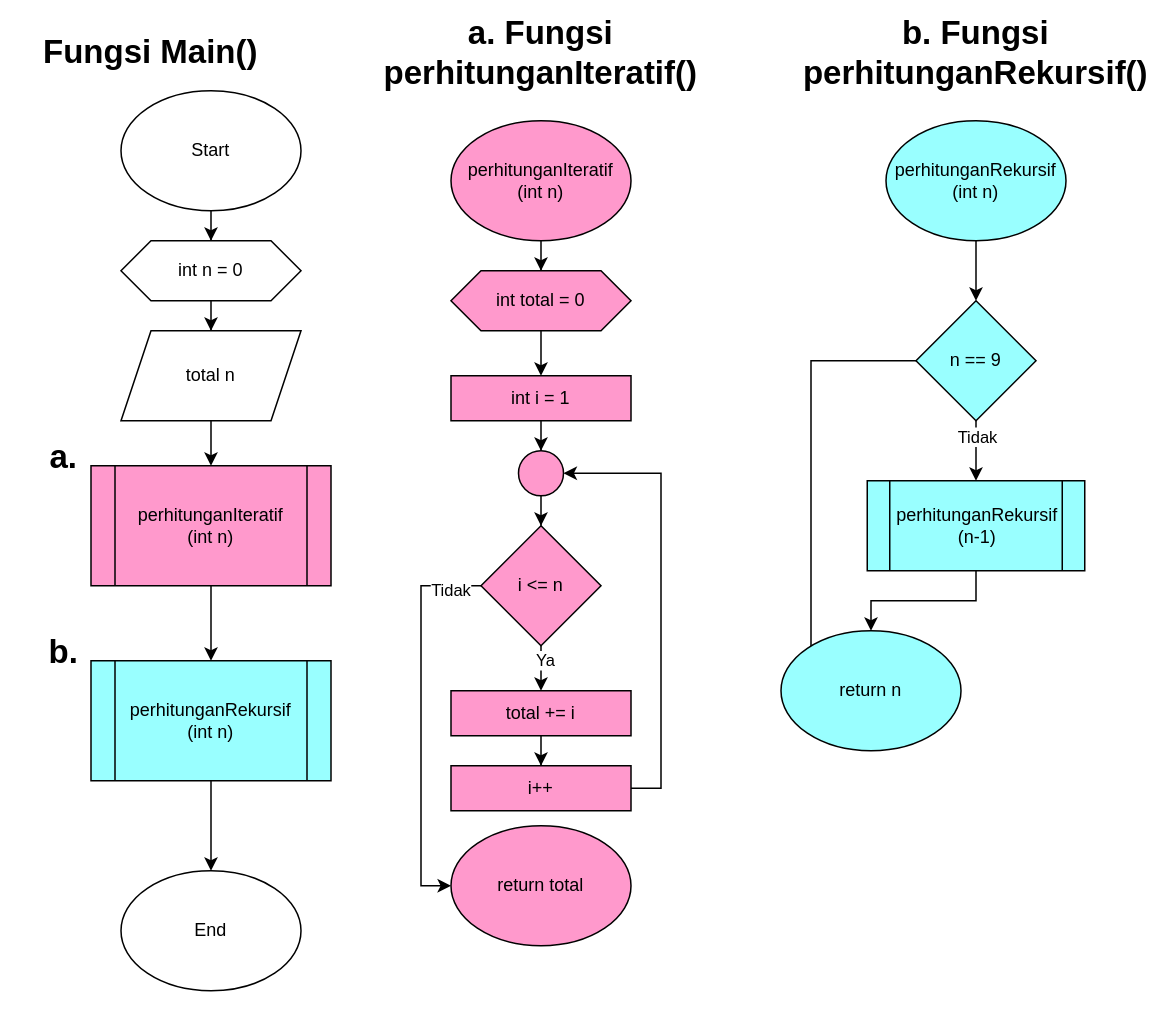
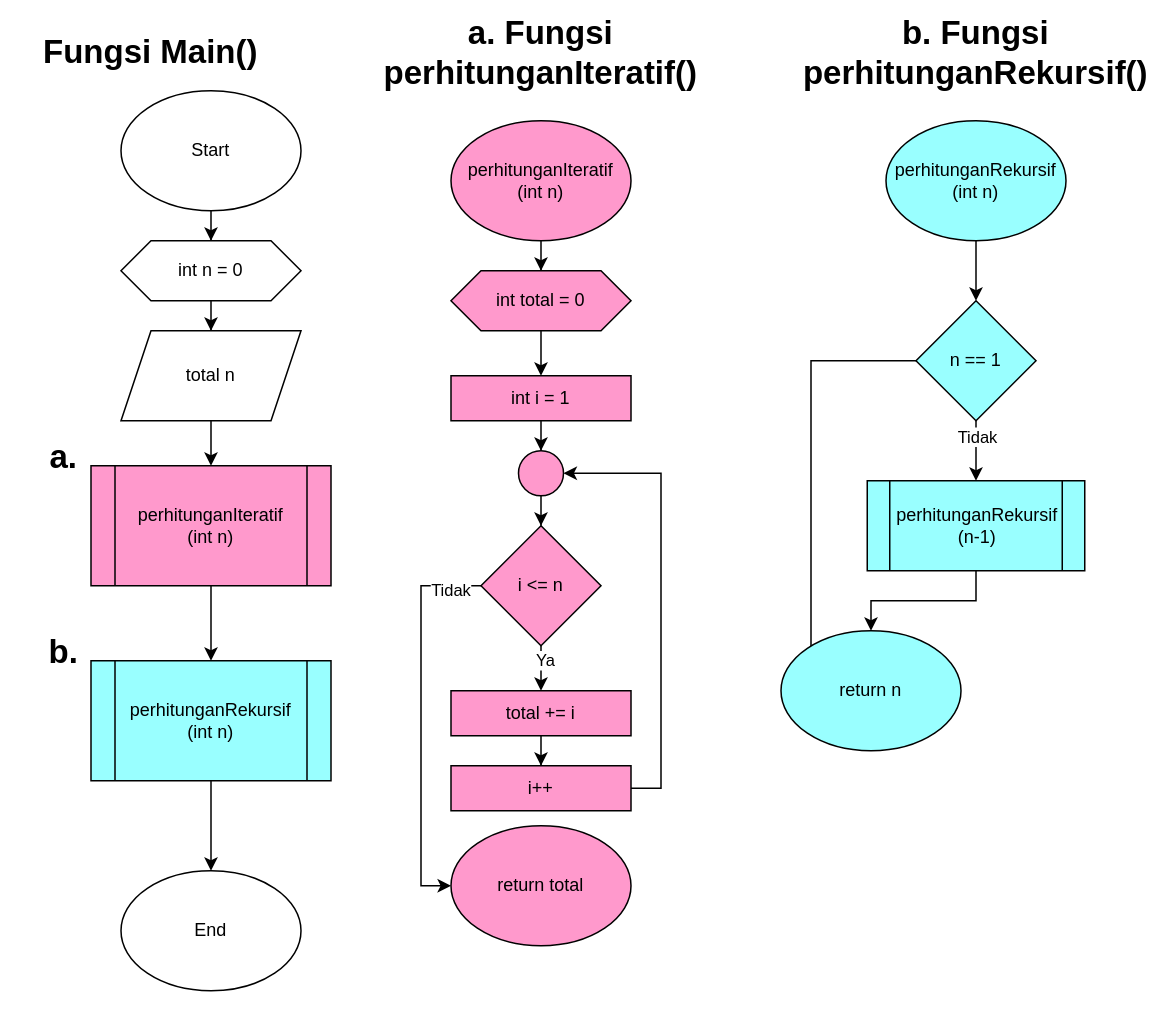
node "n == 9": label "n == 9" -> "n == 1"
